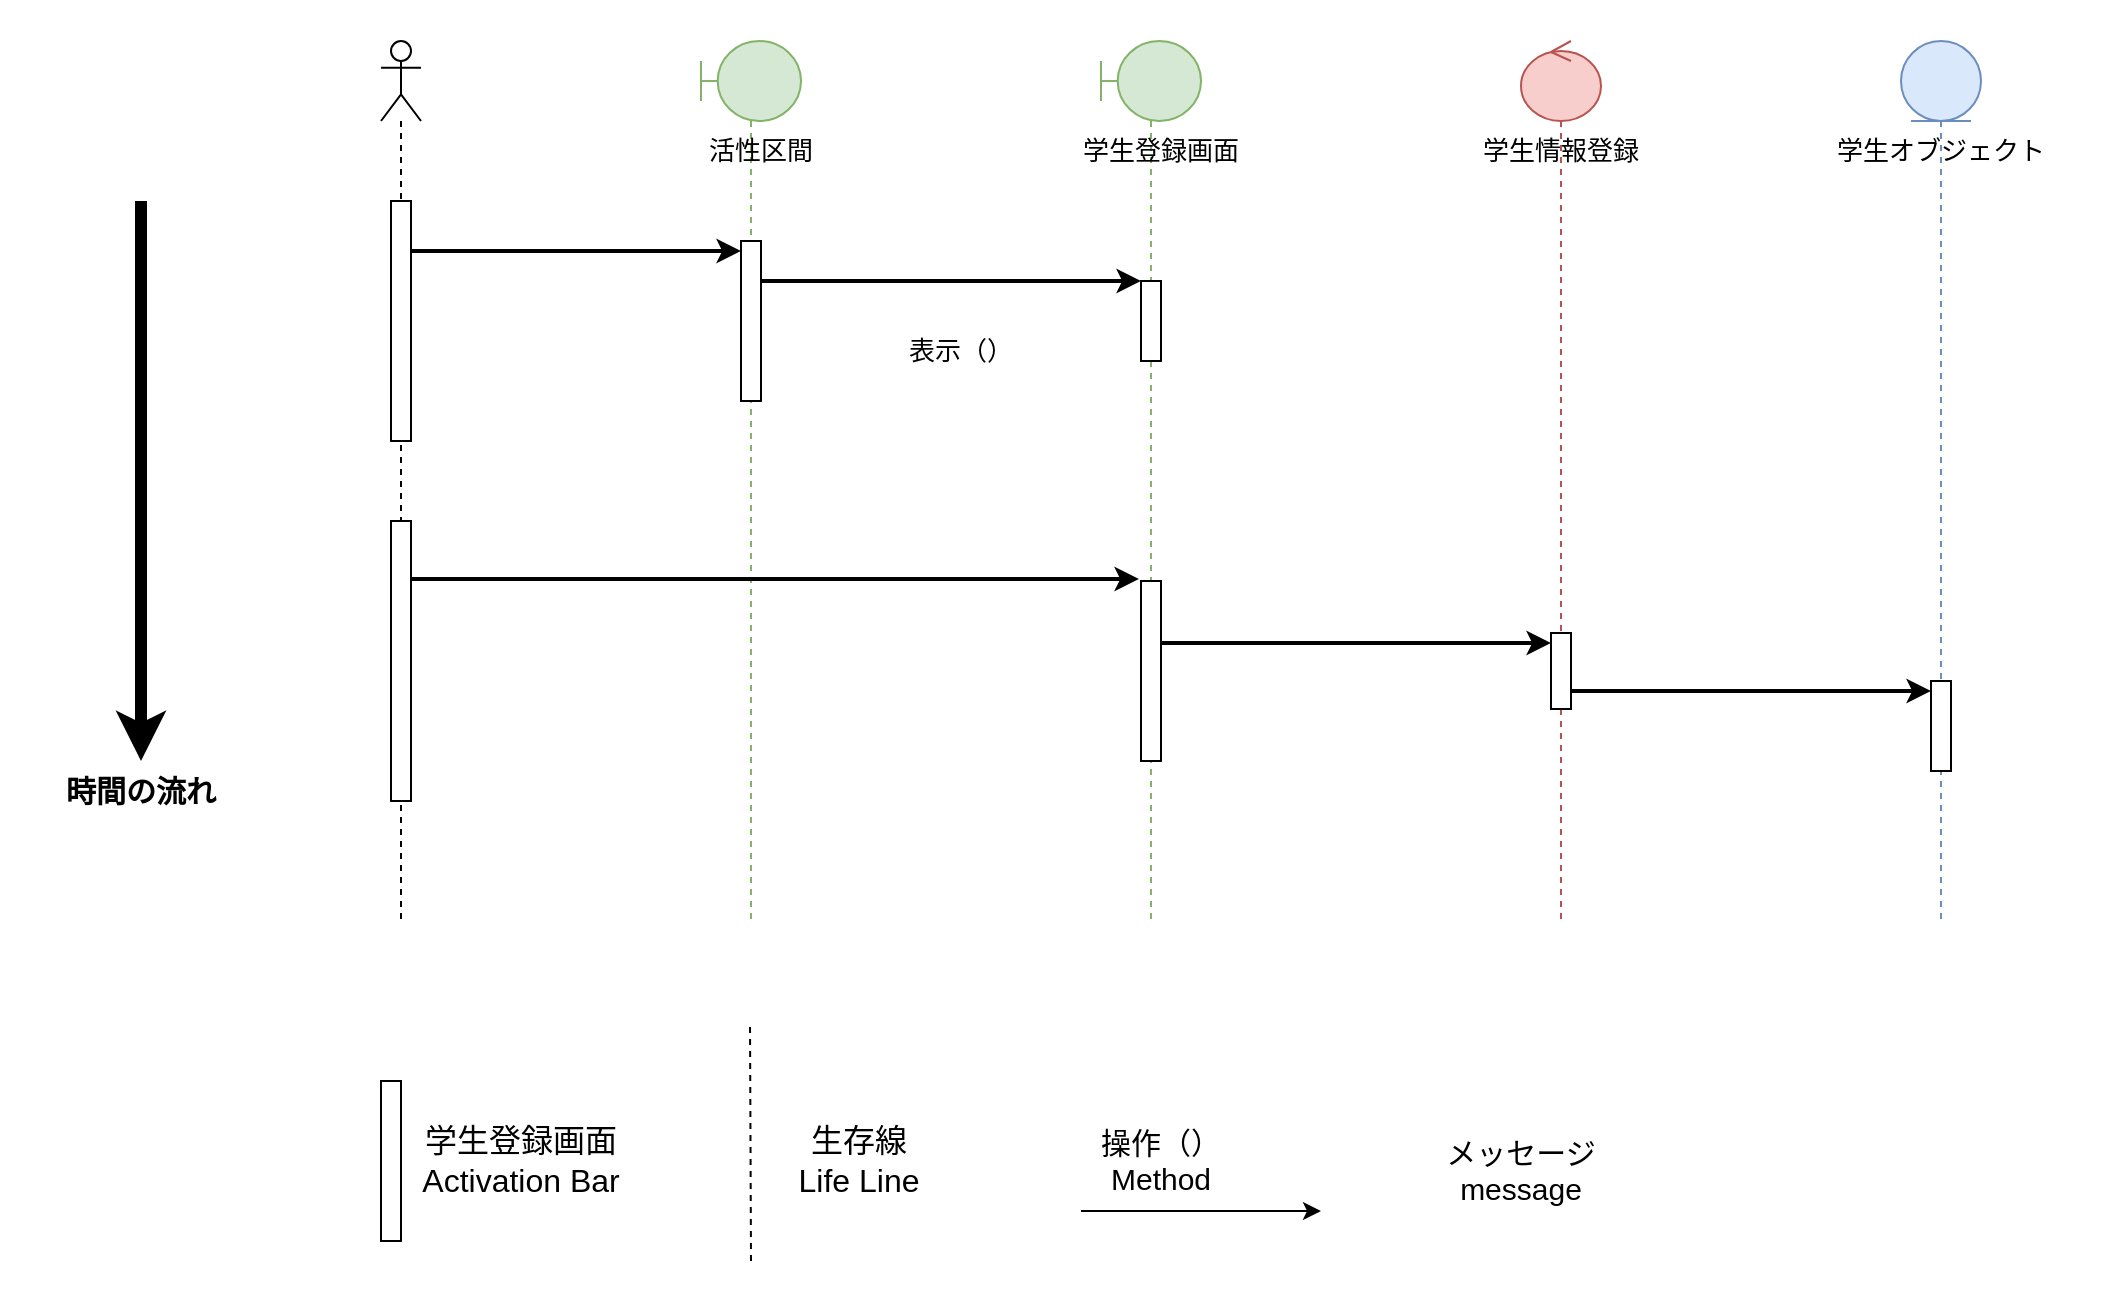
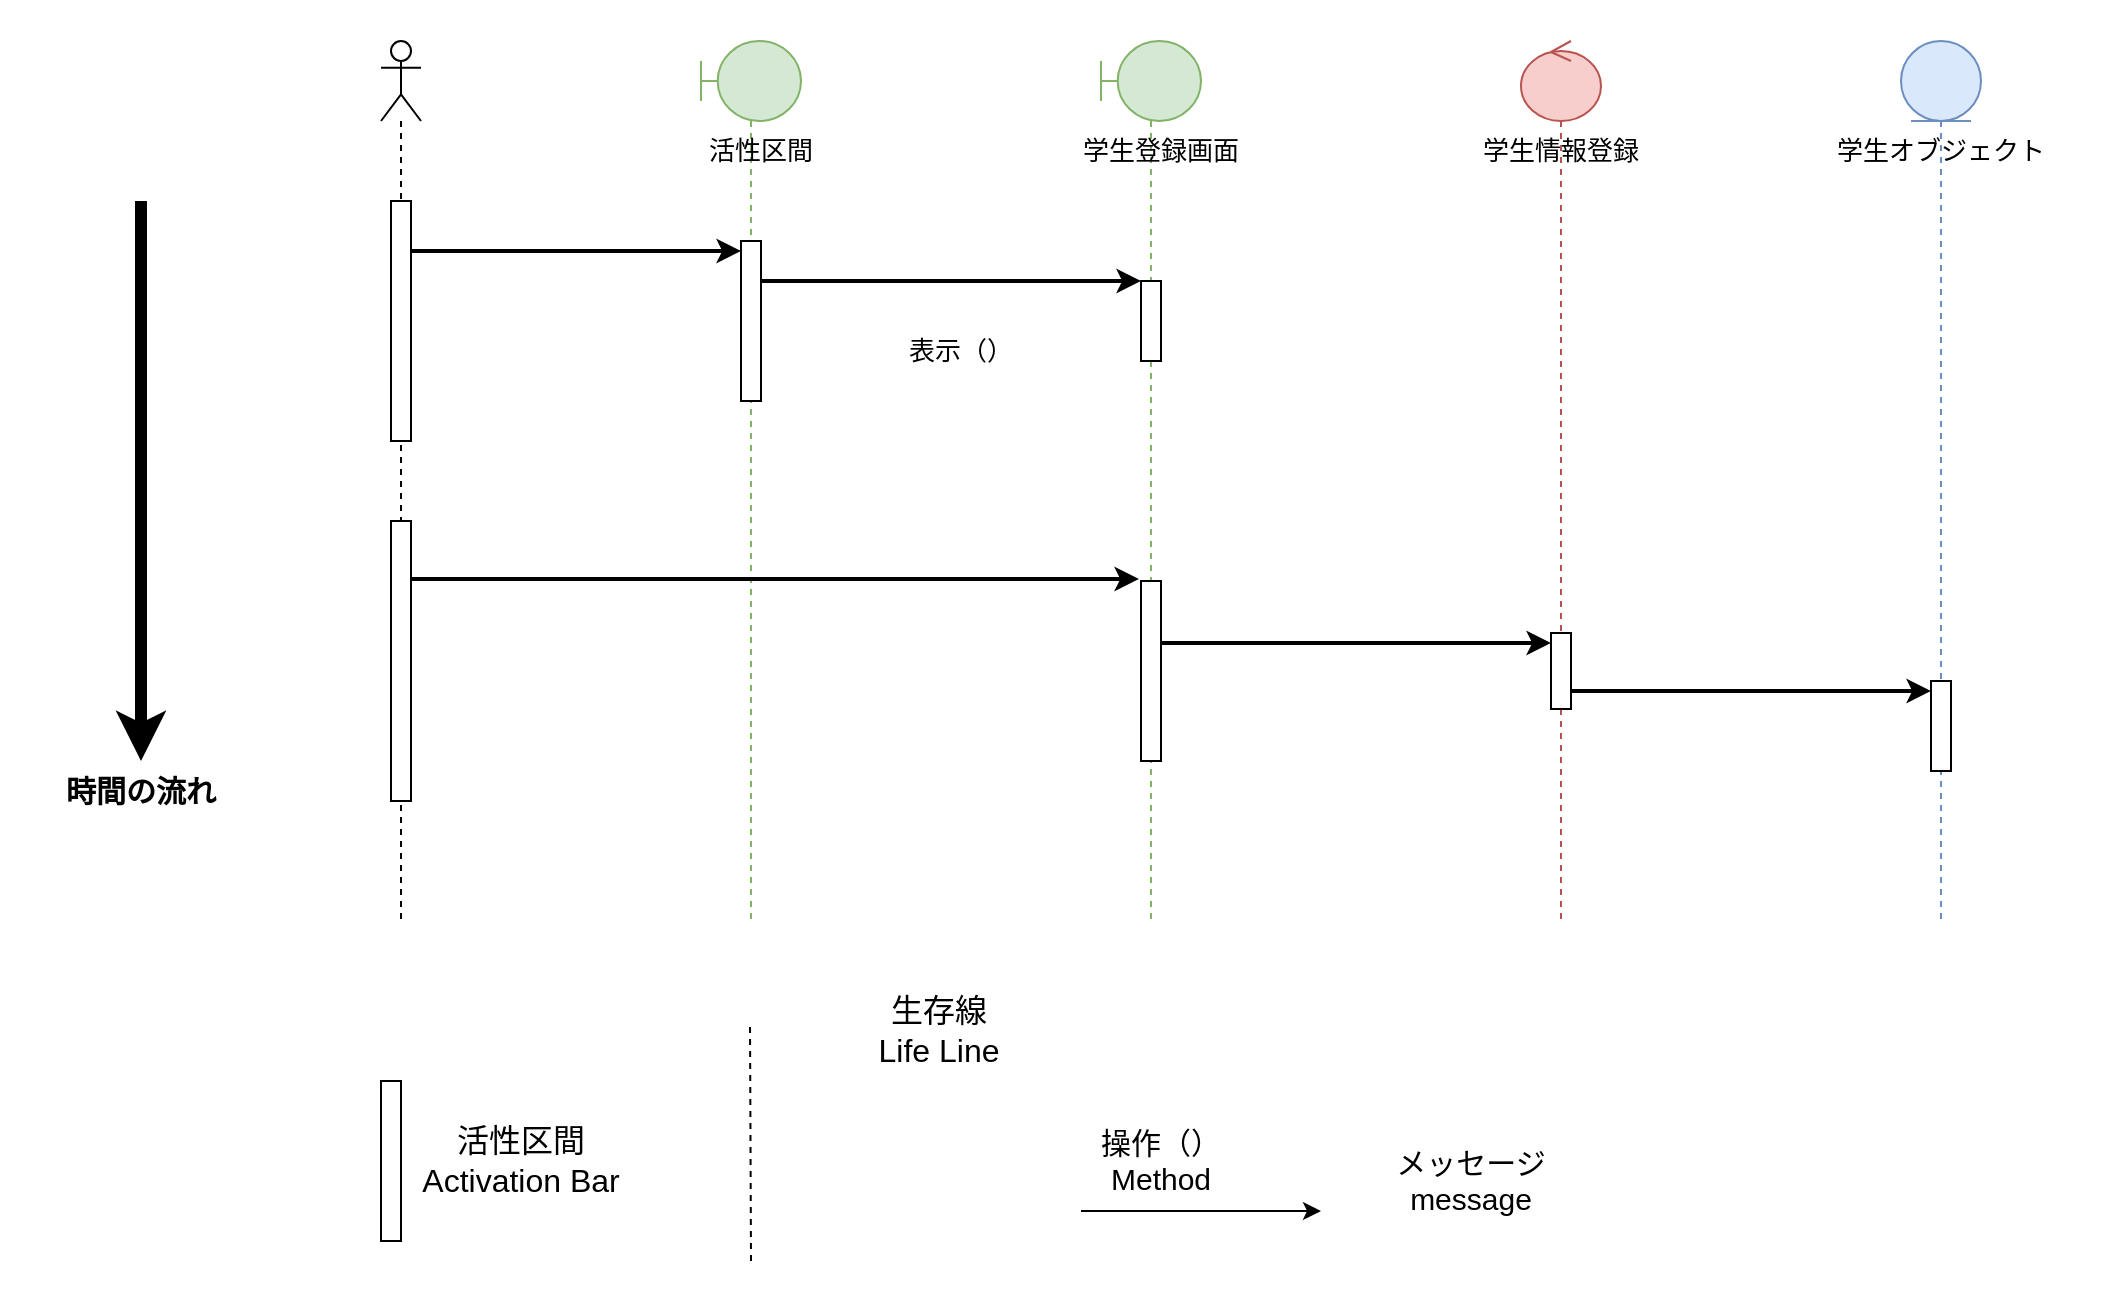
node "学生登録画面 Activation Bar": label "学生登録画面 Activation Bar" -> "活性区間 Activation Bar"
node "生存線 Life Line": moved (859, 1161) -> (939, 1031)
node "メッセージ message": moved (1521, 1171) -> (1471, 1181)
